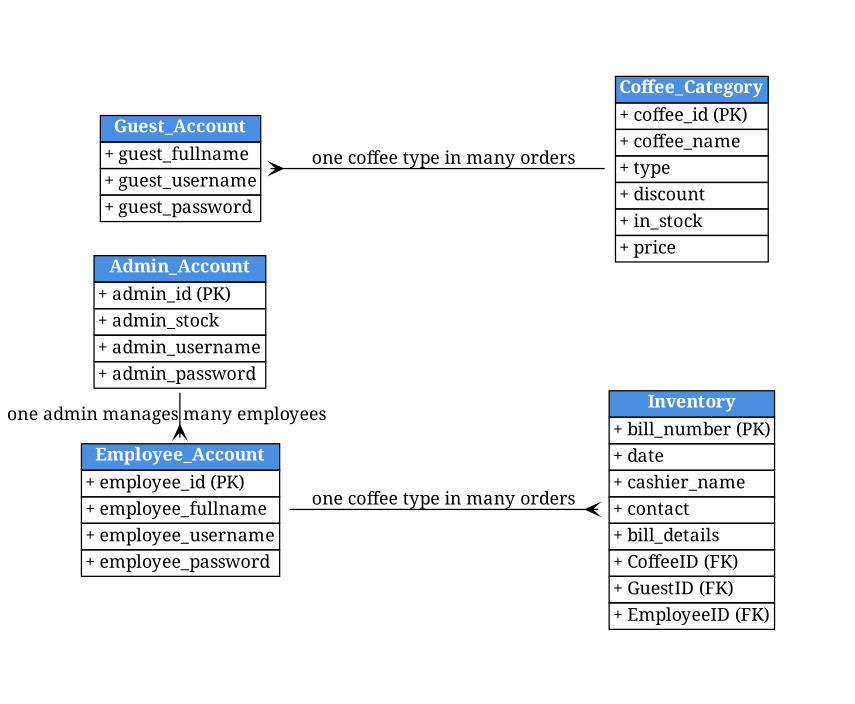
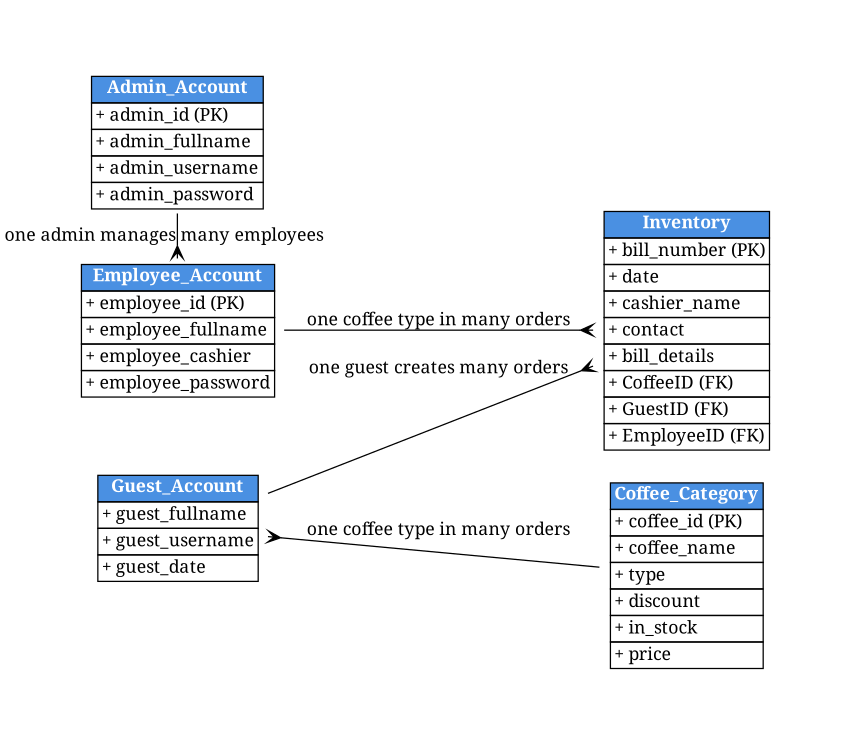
node "Guest_Account": text "+ guest_password" -> "+ guest_date"
node "Admin_Account": text "+ admin_stock" -> "+ admin_fullname"
edge "Guest_Account" -> "Inventory": added, label "one guest creates many orders"
node "Employee_Account": text "+ employee_username" -> "+ employee_cashier"
